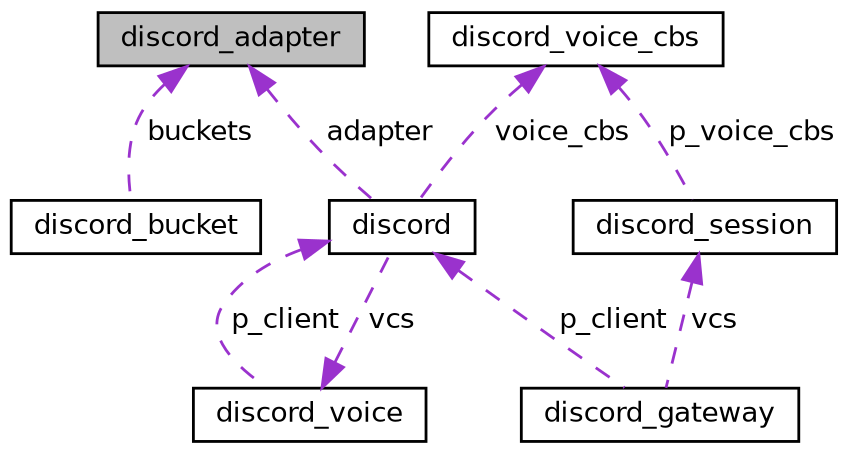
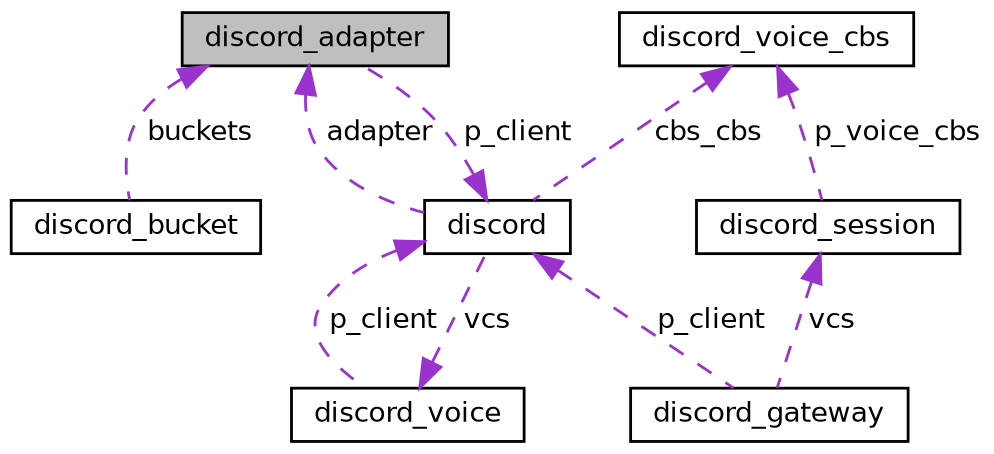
edge "discord_adapter" -> "discord": added, label "p_client"
edge "discord" -> "discord_voice_cbs": label " voice_cbs" -> " cbs_cbs"
